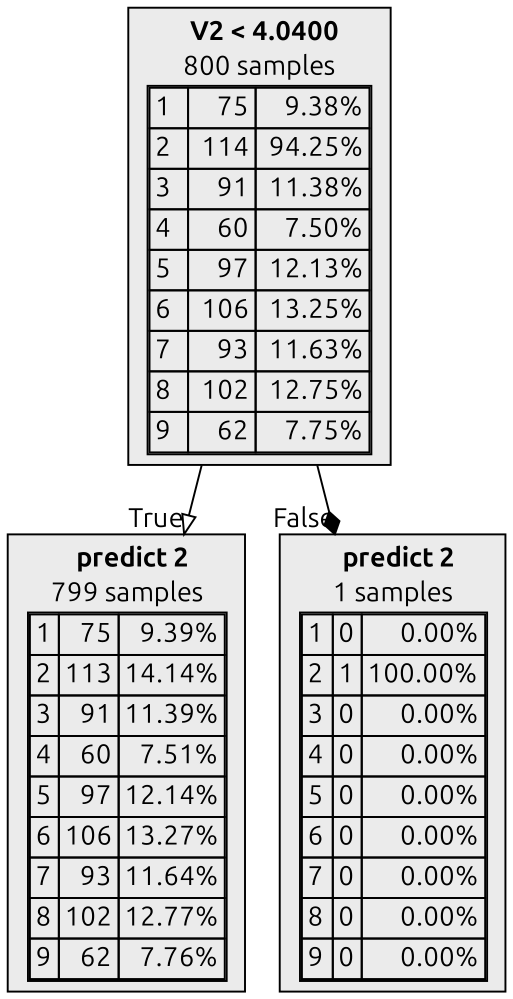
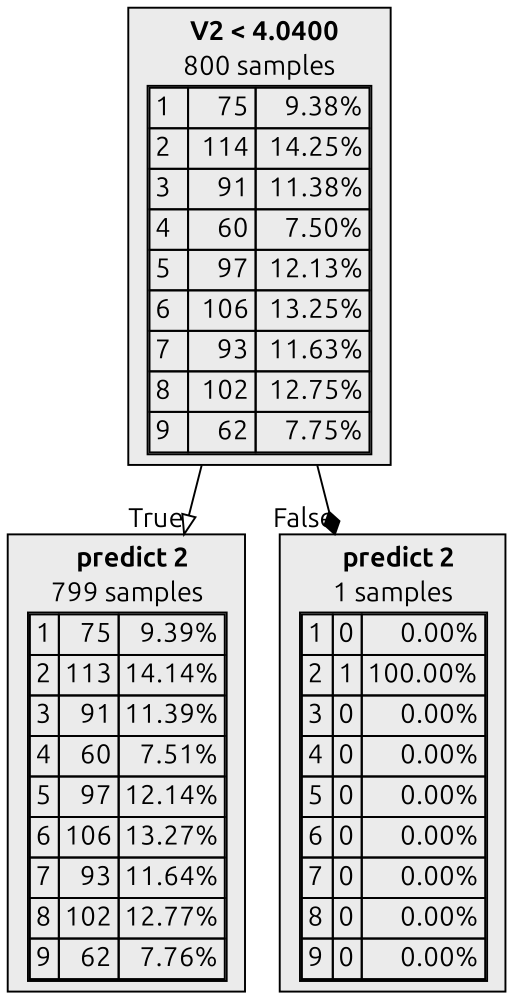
node "V2 < 4.0400": text "94.25%" -> "14.25%"
